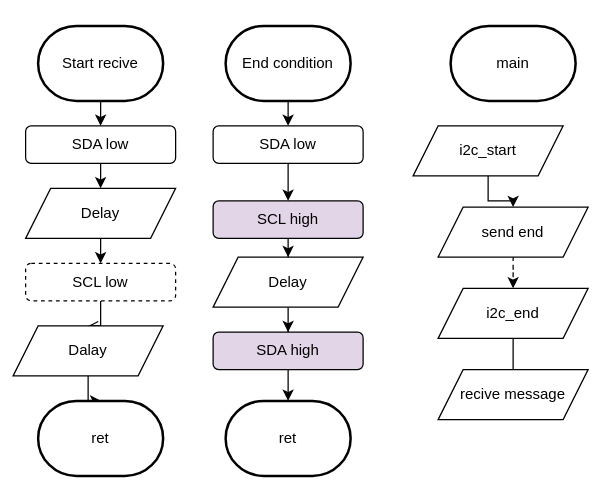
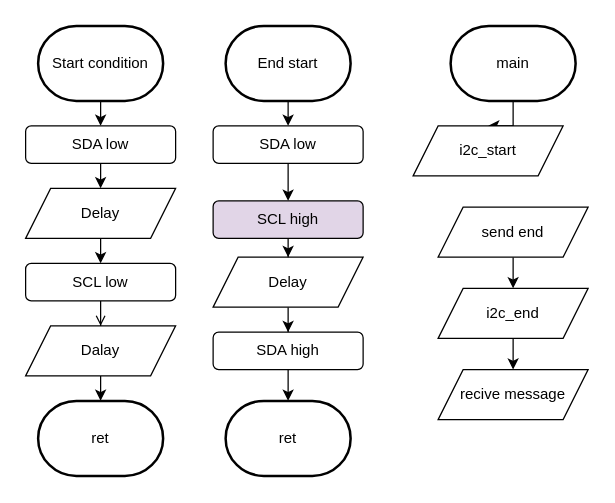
node "Start recive": label "Start recive" -> "Start condition"
node "End condition": label "End condition" -> "End start"
edge "main" -> "i2c_start": added
edge "i2c_start" -> "send end": removed
edge "send end" -> "i2c_end": style dashed -> solid
node "SCL low": style dashed -> solid
node "Dalay": moved (88, 351) -> (101, 351)
node "SDA high": fillcolor #e1d5e7 -> #ffffff
edge "i2c_end" -- "recive message": arrowhead none -> classic
